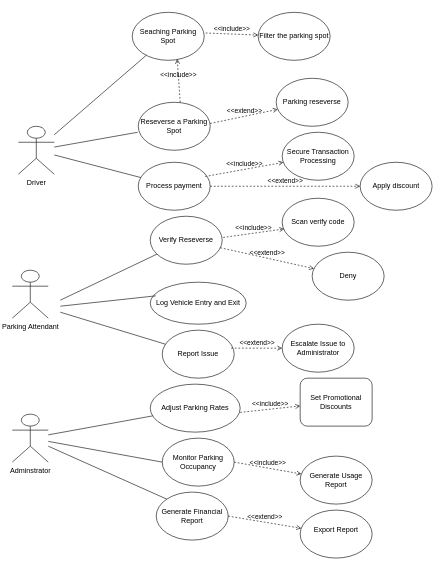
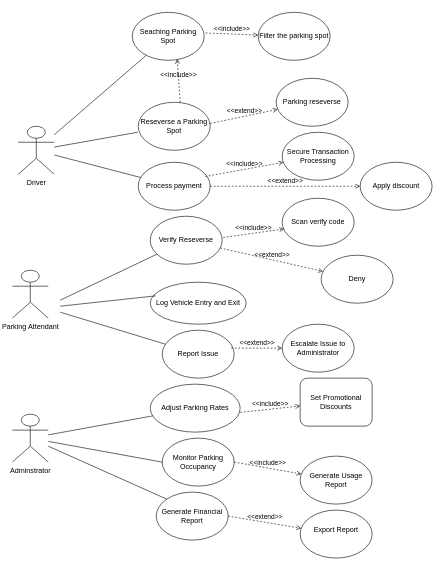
node "Deny": moved (348, 276) -> (357, 279)
